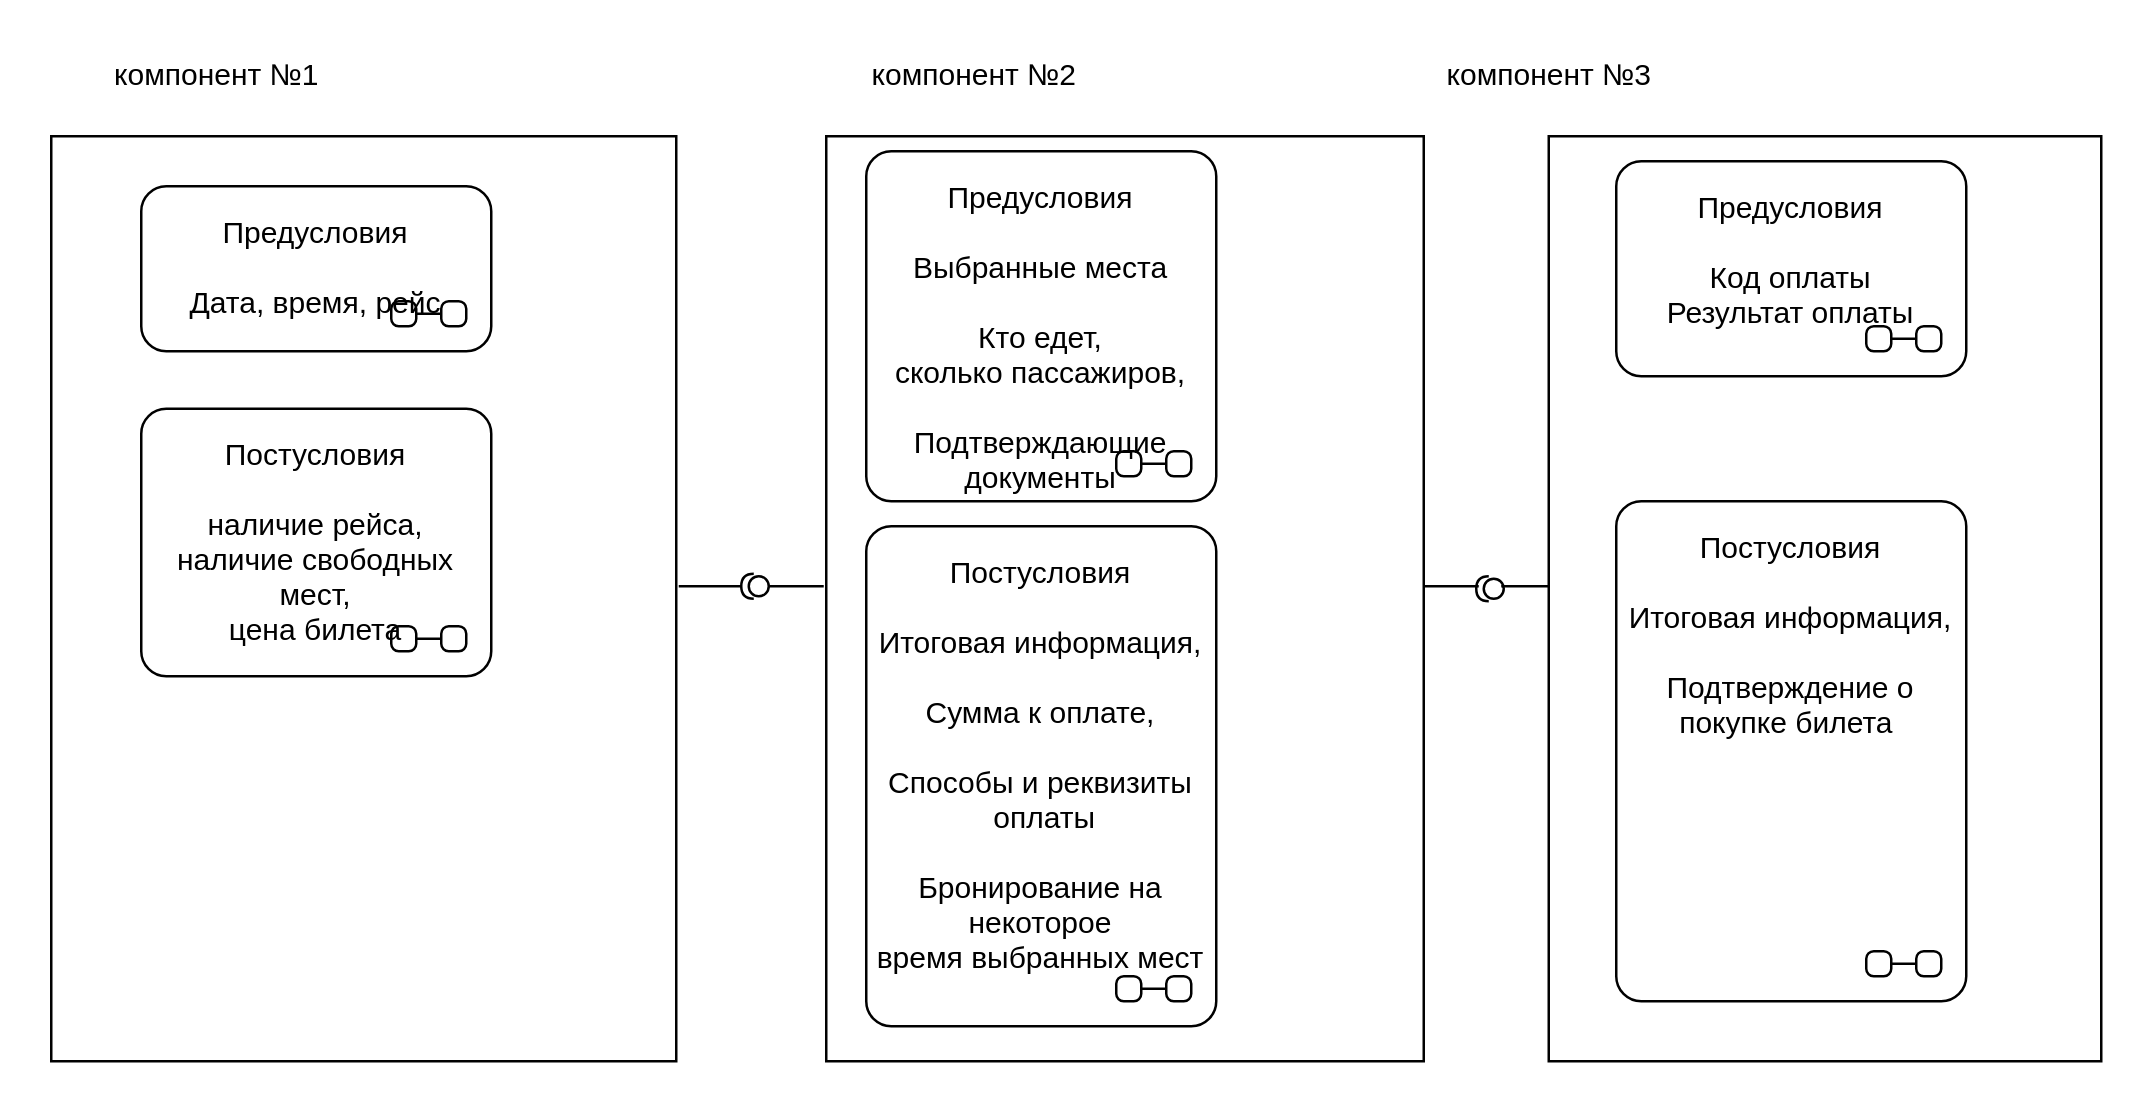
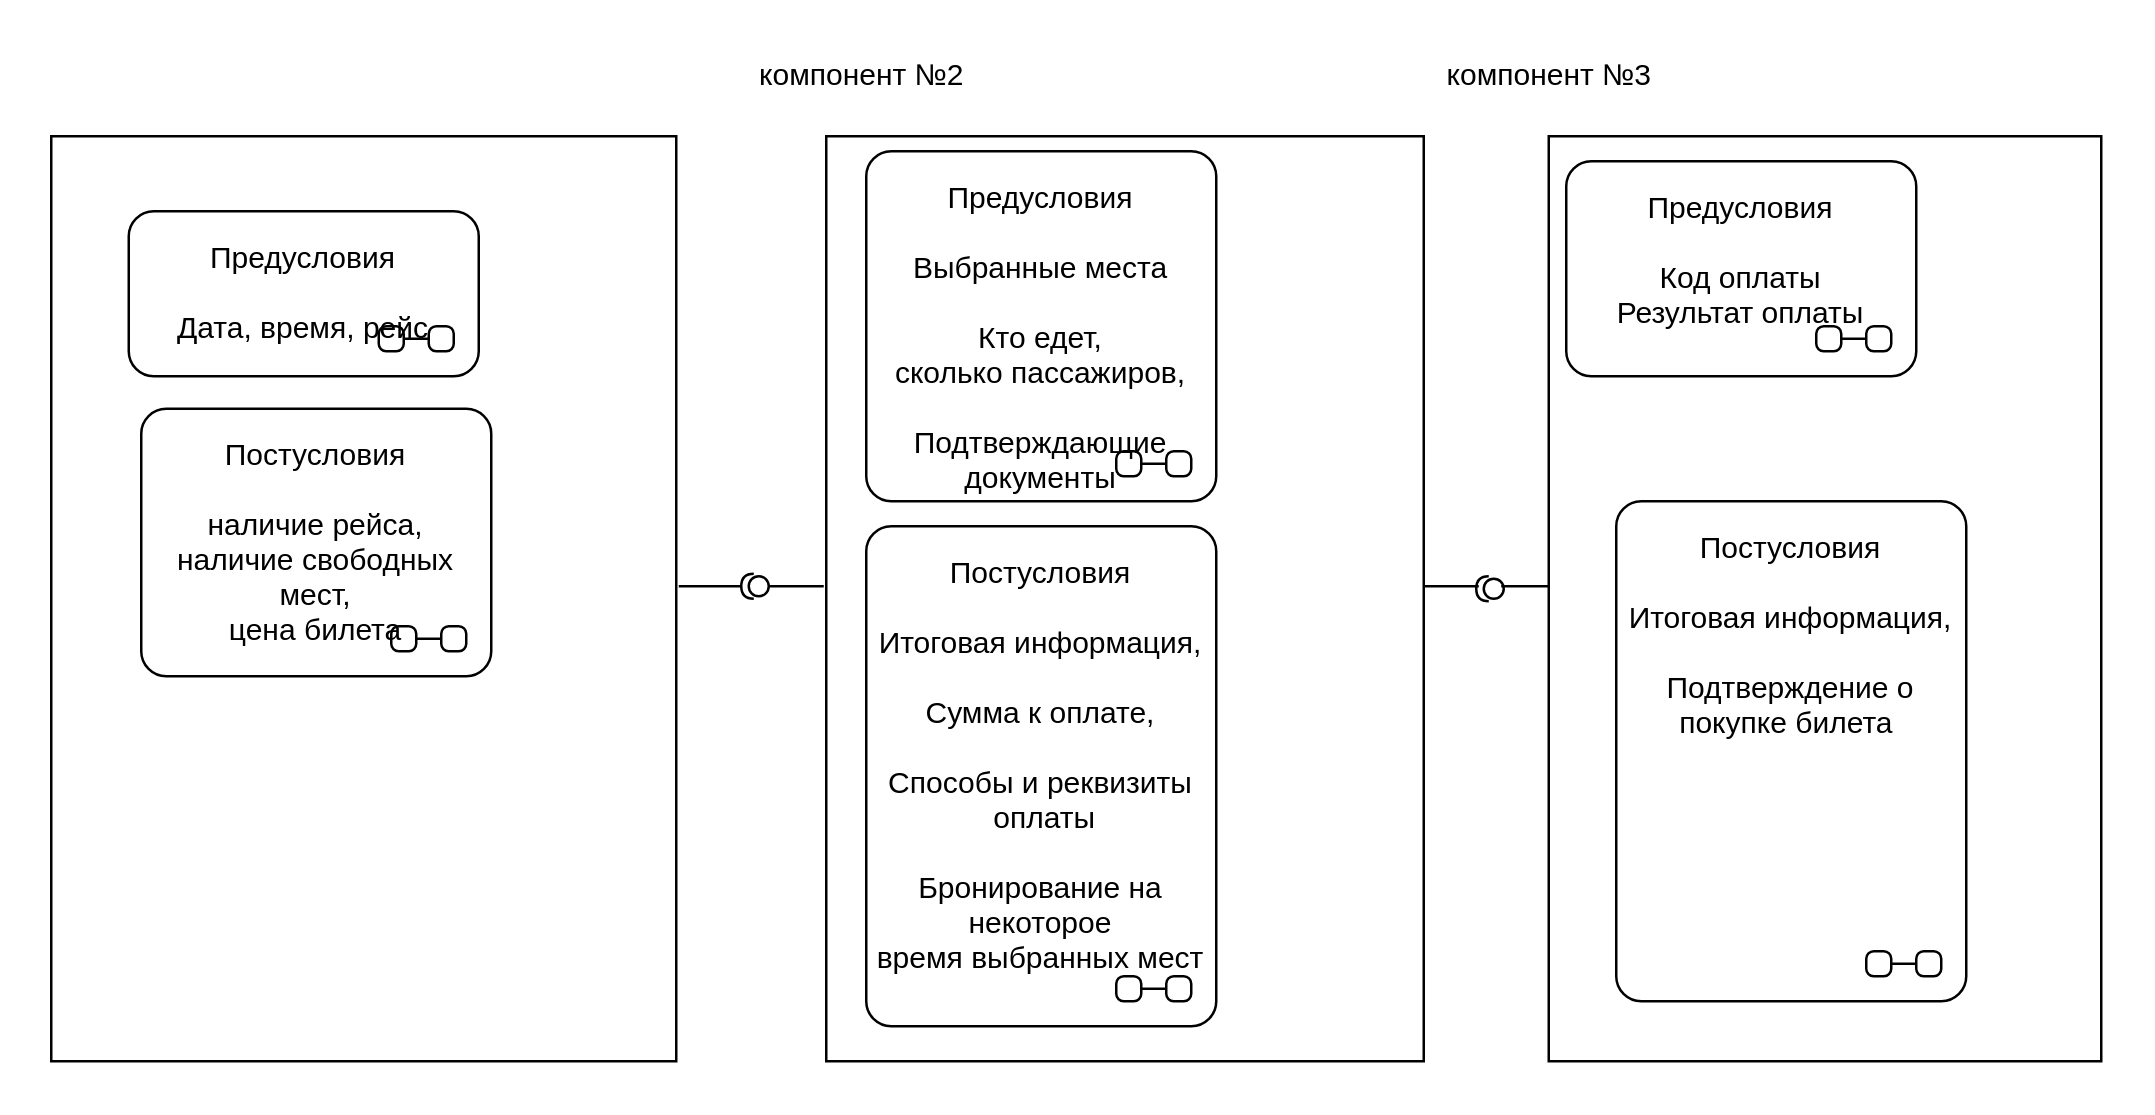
node "компонент №1": removed
node "компонент №2": moved (974, 76) -> (861, 76)
node "Предусловия Дата, время, рейс": moved (316, 269) -> (304, 294)
node "Предусловия Код оплаты Результат оплаты": moved (1791, 269) -> (1741, 269)
